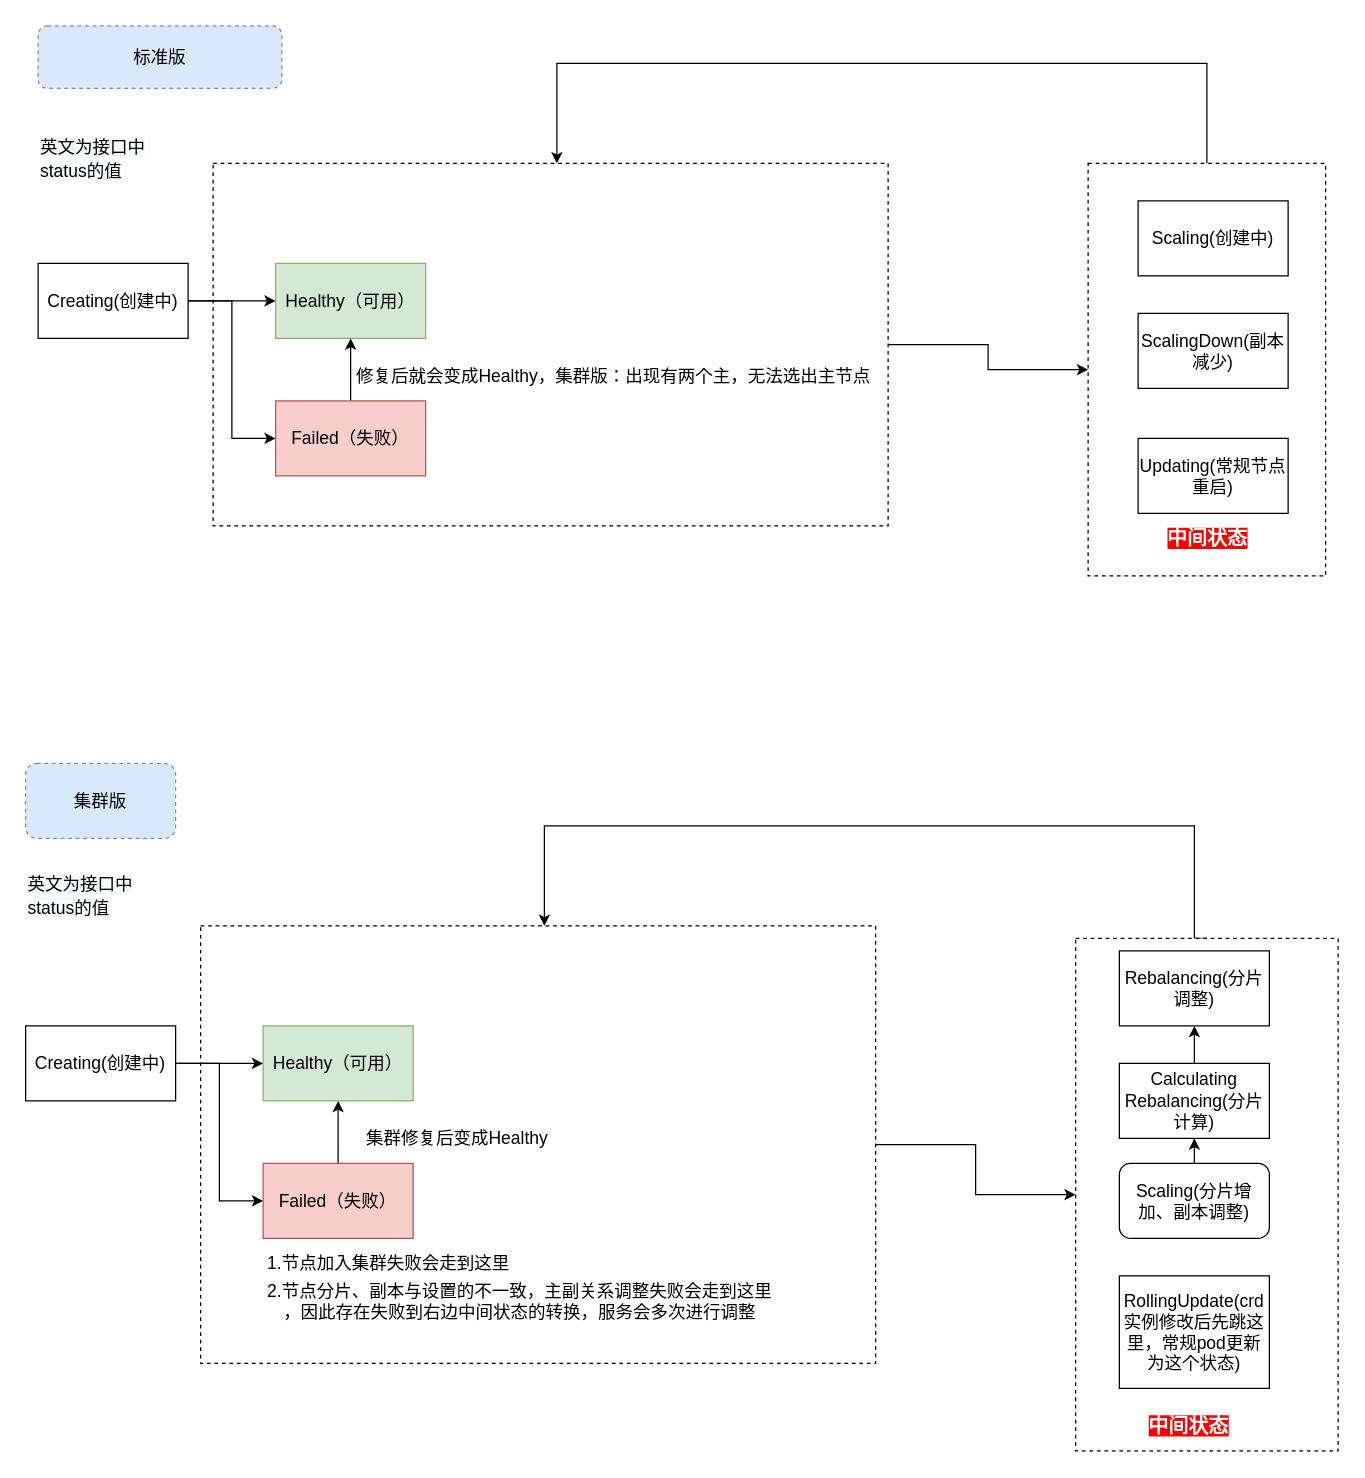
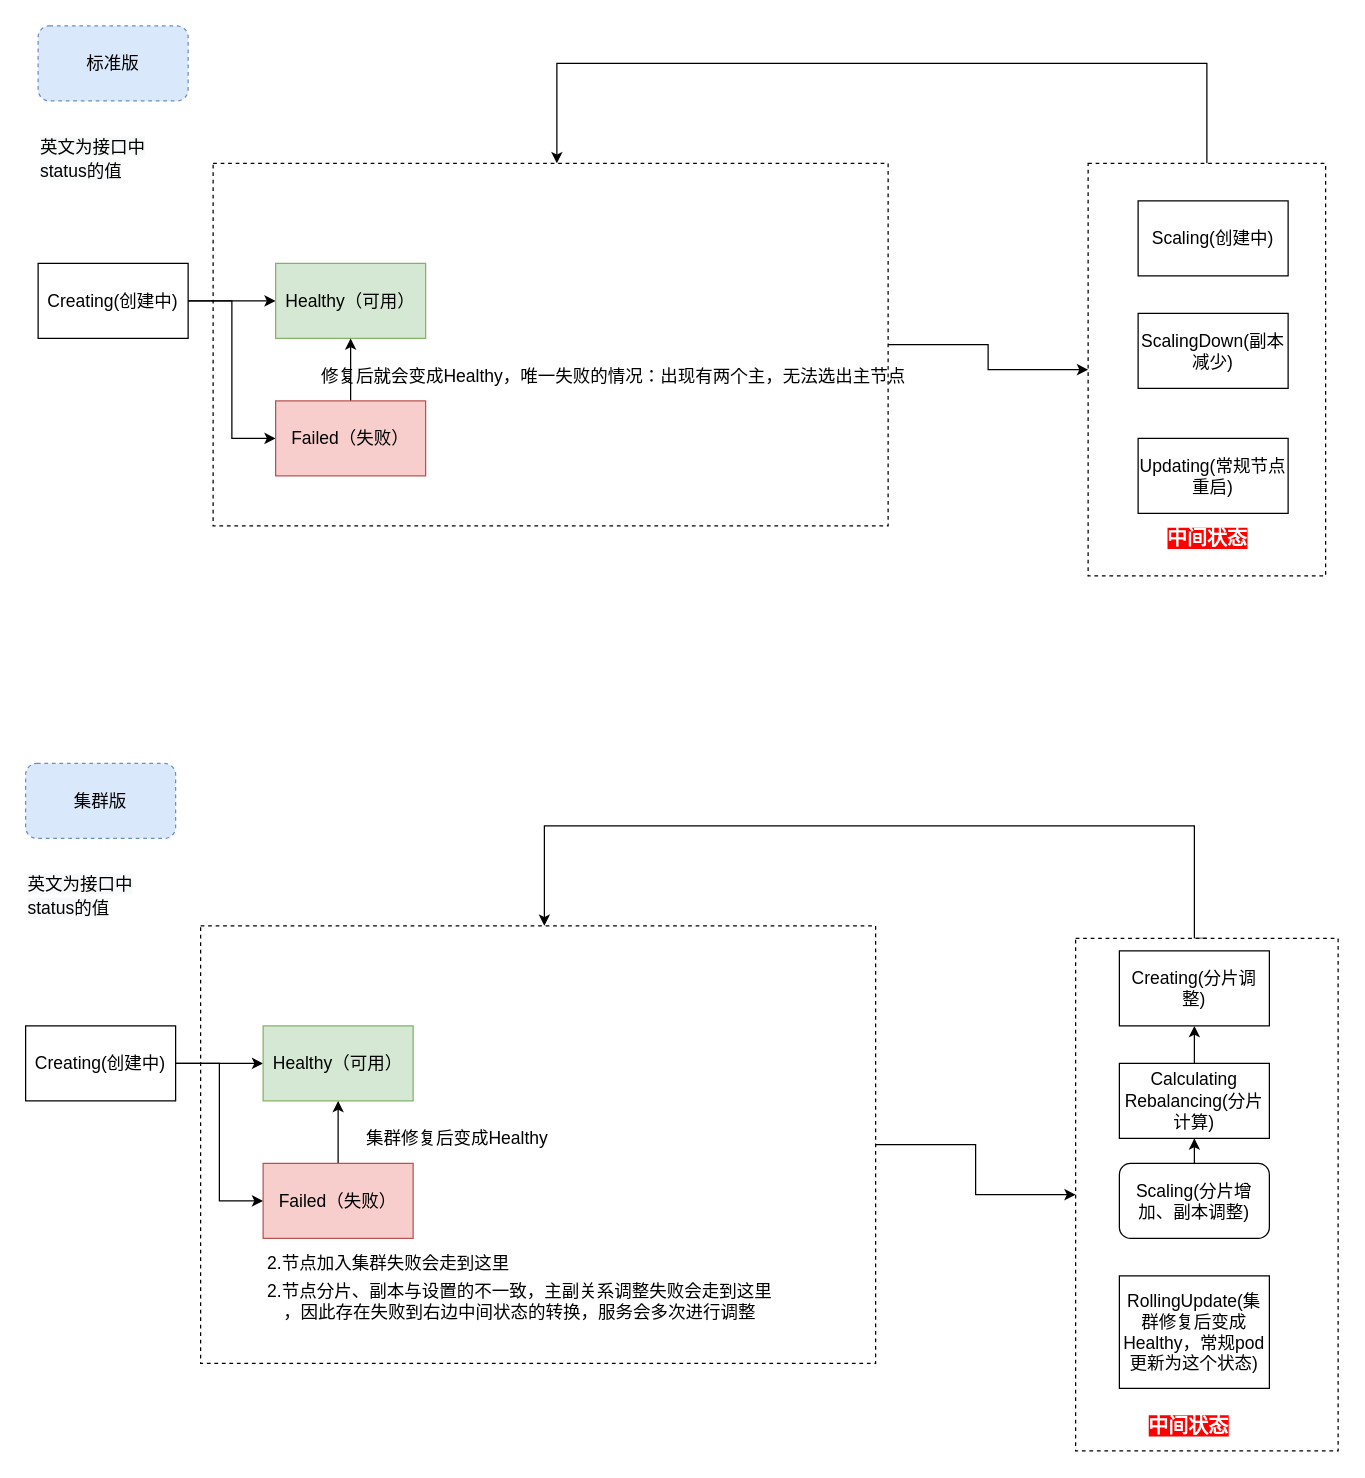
node "标准版": size 244x63 -> 150x75
node "修复后就会变成Healthy，集群版：出现有两个主，无法选出主节点": label "修复后就会变成Healthy，集群版：出现有两个主，无法选出主节点" -> "修复后就会变成Healthy，唯一失败的情况：出现有两个主，无法选出主节点"
node "Rebalancing(分片调整)": label "Rebalancing(分片调整)" -> "Creating(分片调整)"
node "1.节点加入集群失败会走到这里": label "1.节点加入集群失败会走到这里" -> "2.节点加入集群失败会走到这里"
node "RollingUpdate(crd实例修改后先跳这里，常规pod更新为这个状态)": label "RollingUpdate(crd实例修改后先跳这里，常规pod更新为这个状态)" -> "RollingUpdate(集群修复后变成Healthy，常规pod更新为这个状态)"
